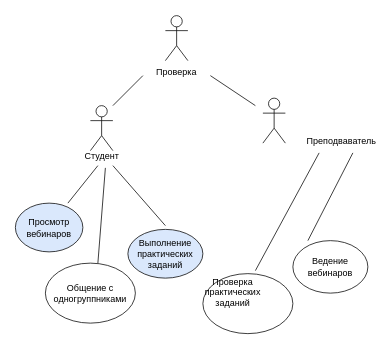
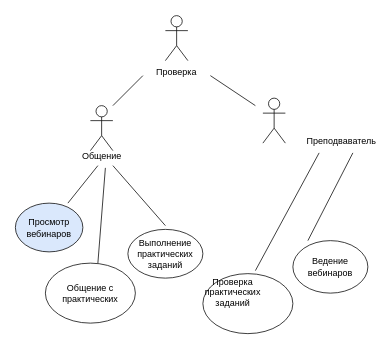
node "Студент": label "Студент" -> "Общение"
node "Выполнение практических заданий": fillcolor #dae8fc -> #ffffff
node "Общение с одногруппниками": label "Общение с одногруппниками" -> "Общение с практических"
